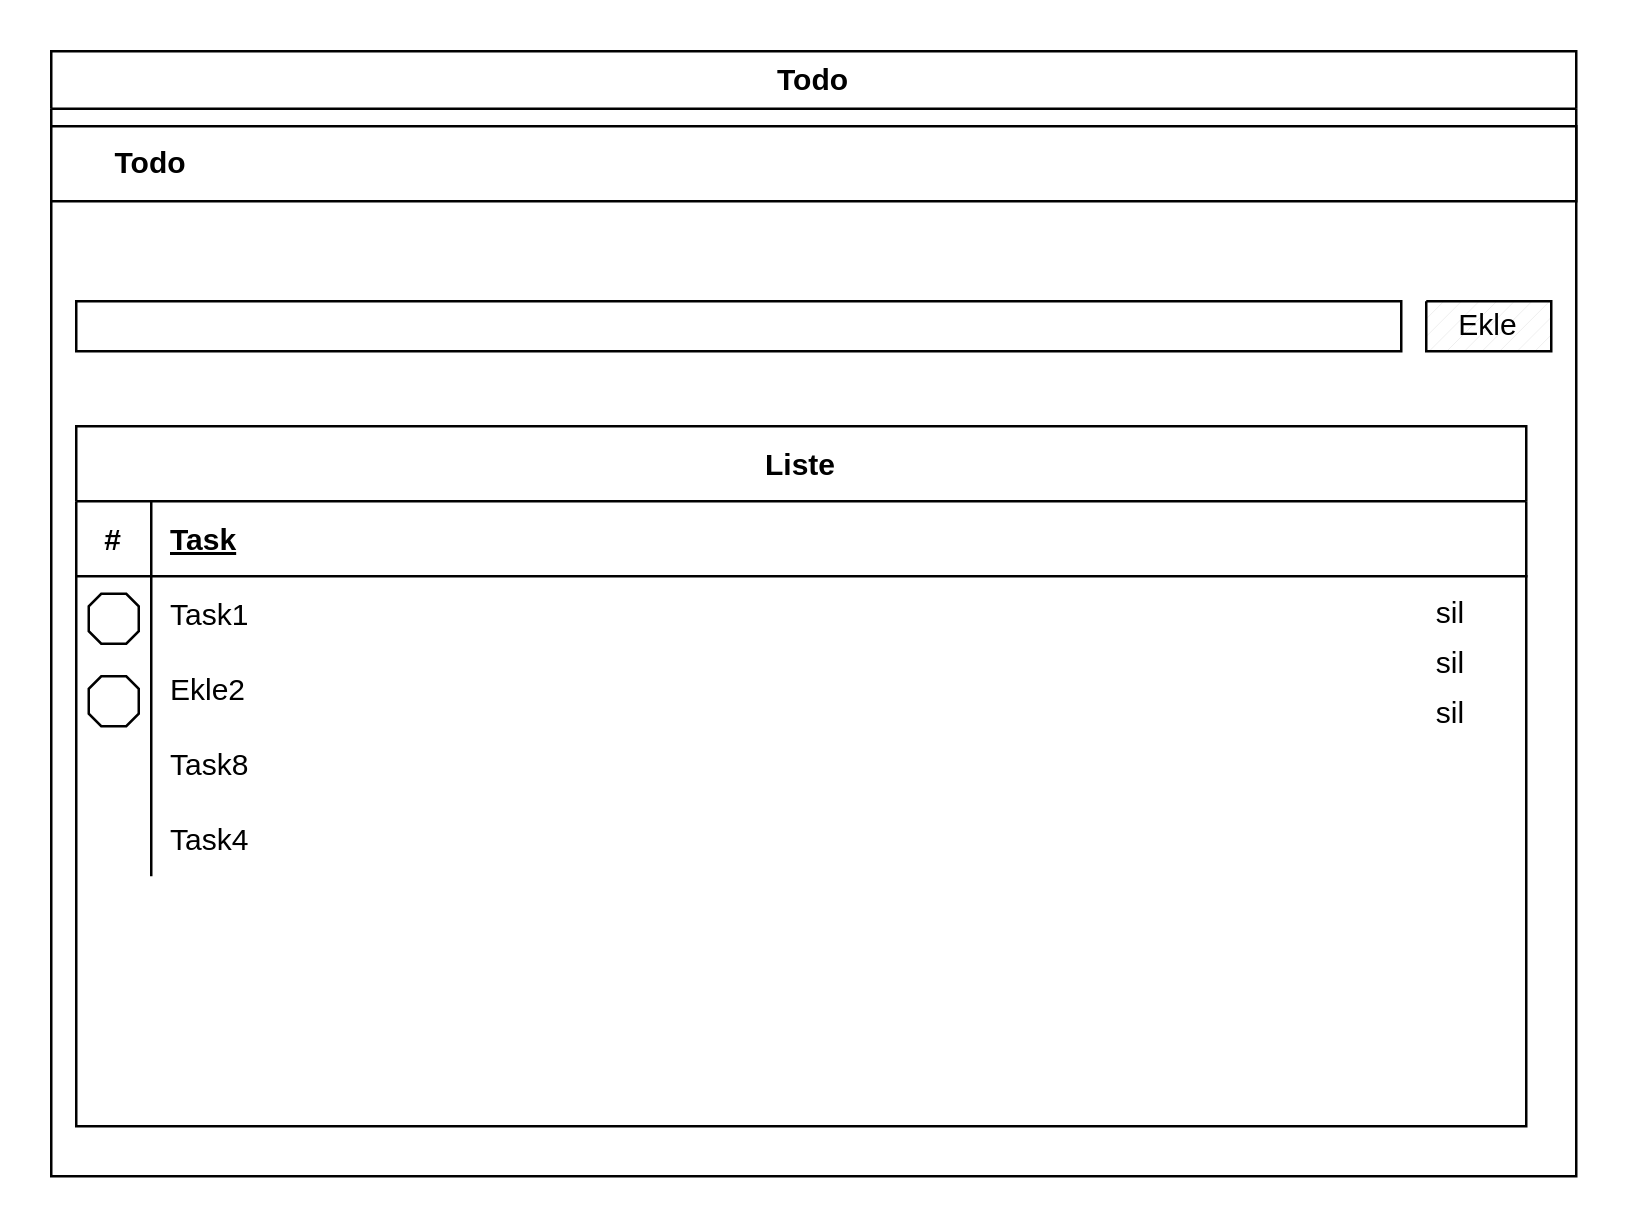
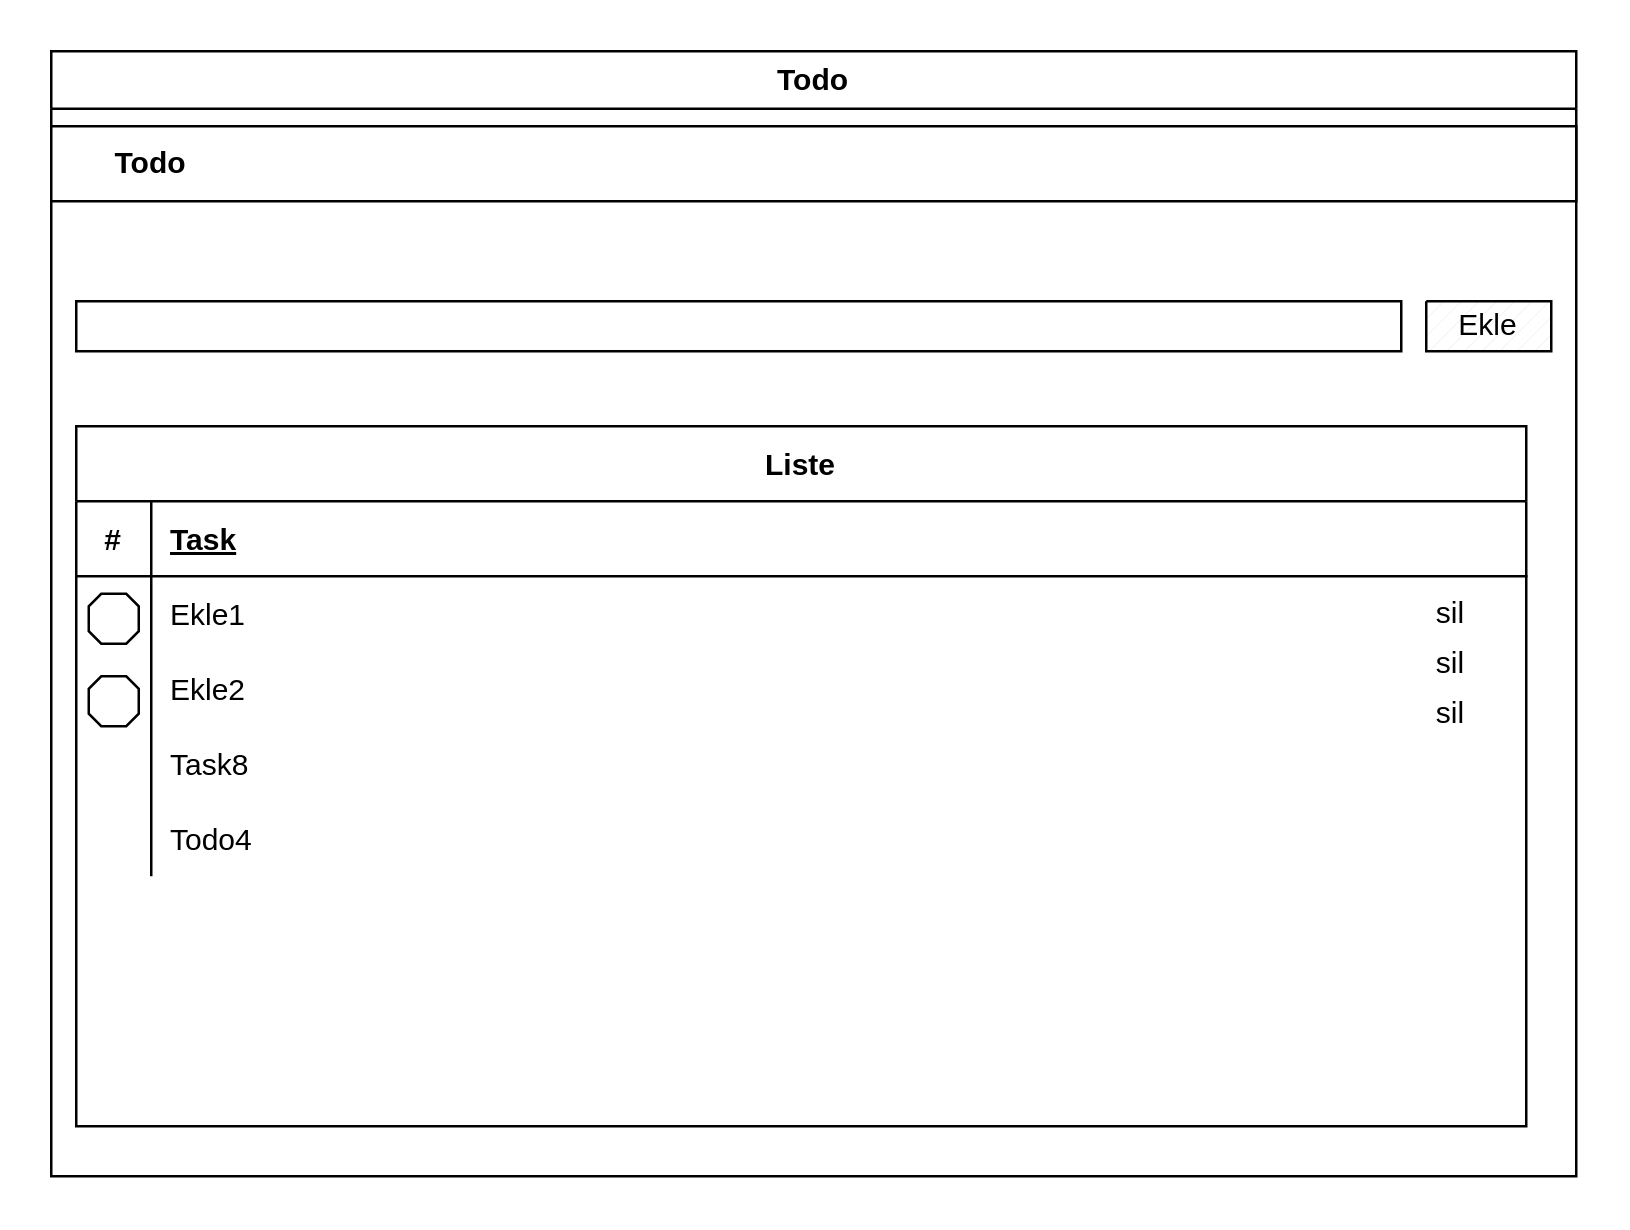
node "Task1": label "Task1" -> "Ekle1"
node "Task4": label "Task4" -> "Todo4"
